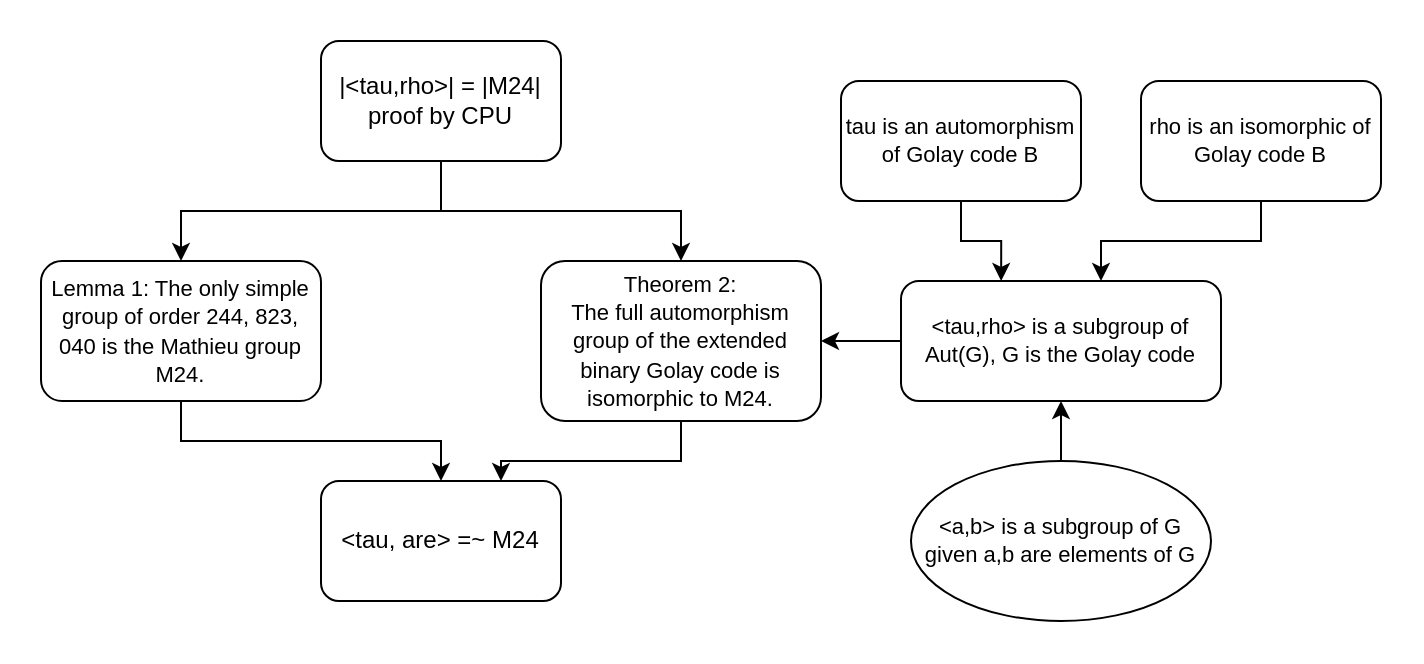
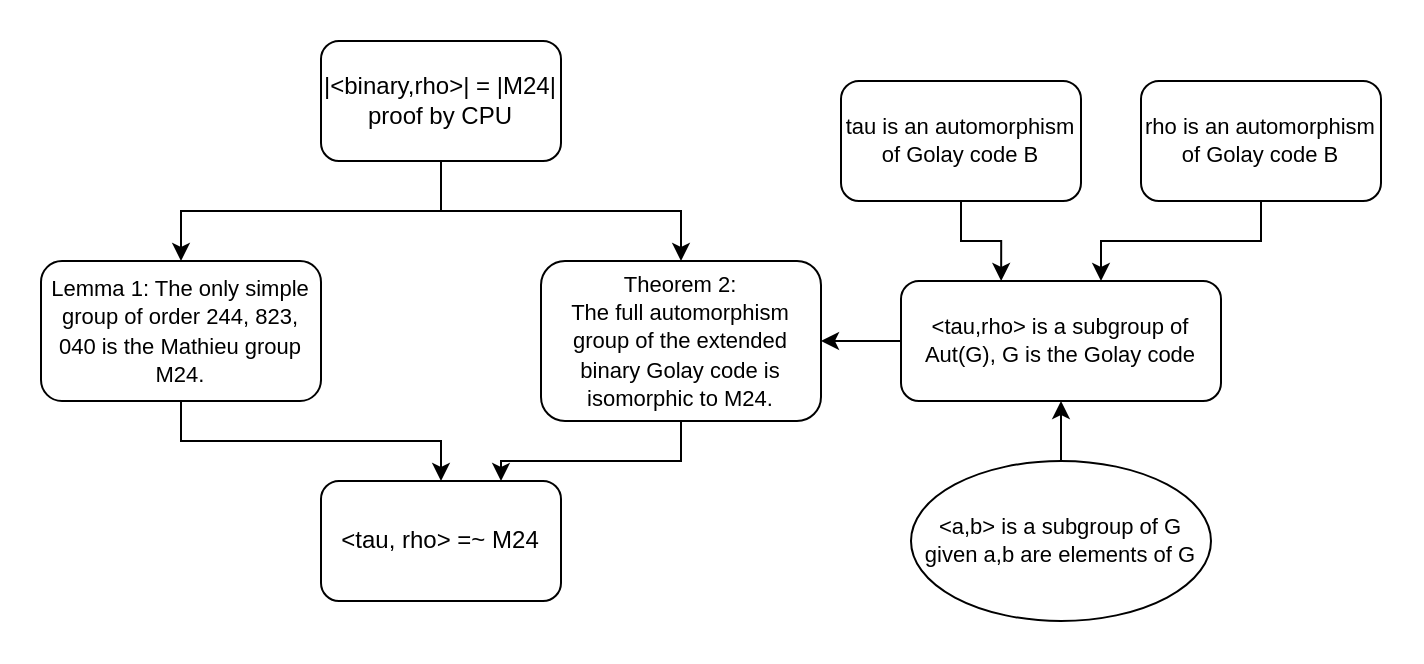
node "|<tau,rho>| = |M24| proof by CPU": label "|<tau,rho>| = |M24| proof by CPU" -> "|<binary,rho>| = |M24| proof by CPU"
node "rho is an isomorphic of Golay code B": label "rho is an isomorphic of Golay code B" -> "rho is an automorphism of Golay code B"
node "<tau, are> =~ M24": label "<tau, are> =~ M24" -> "<tau, rho> =~ M24"
